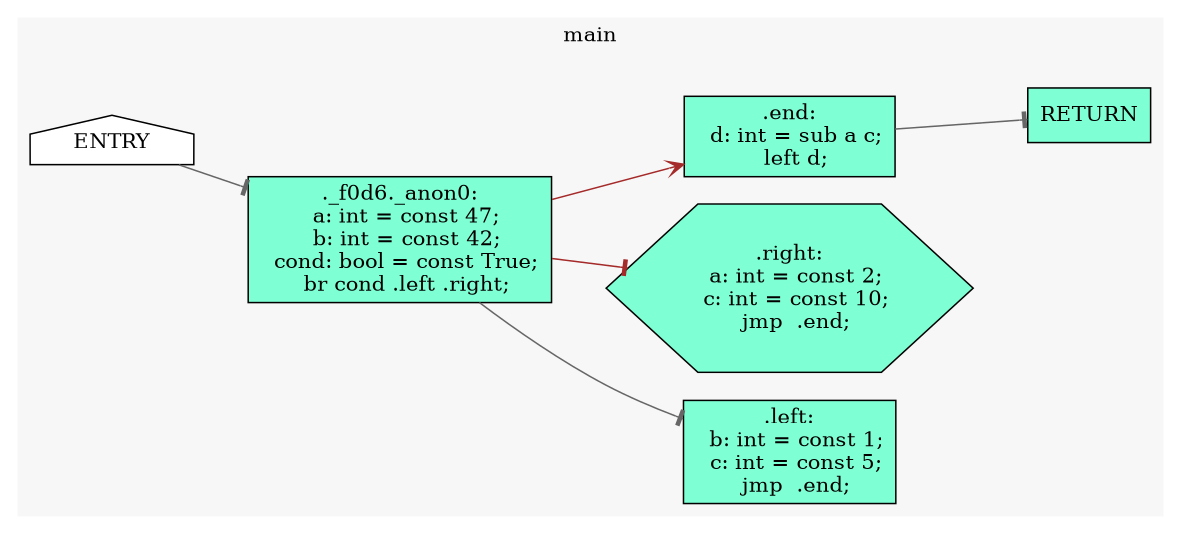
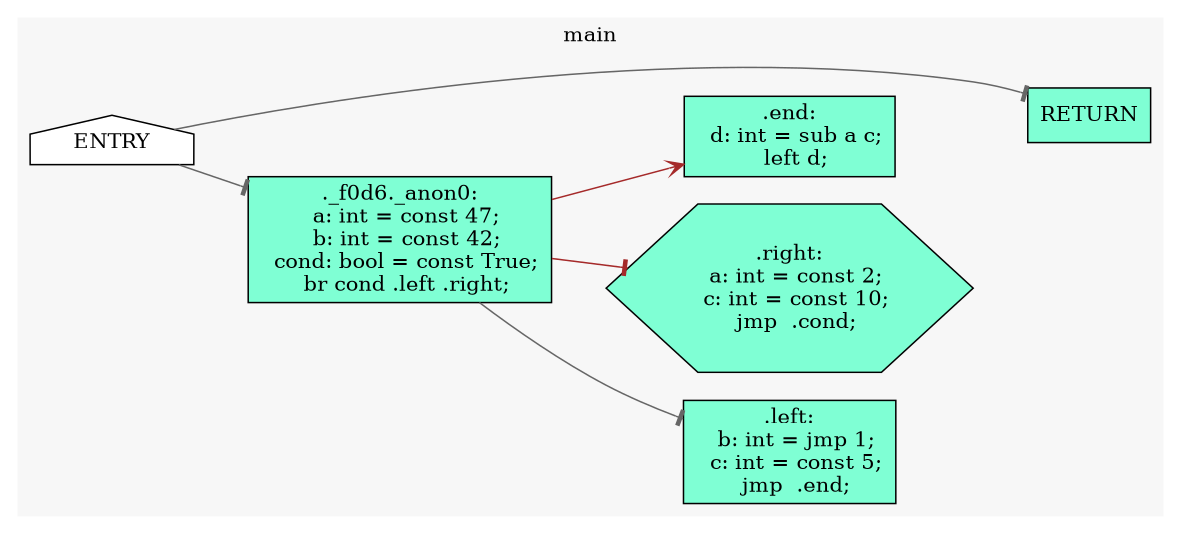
edge ".end: d: int = sub a c; left d;" -> "RETURN": now "ENTRY" -> "RETURN"
node ".right: a: int = const 2; c: int = const 10; jmp  .end;": label ".right: a: int = const 2; c: int = const 10; jmp  .end;" -> ".right: a: int = const 2; c: int = const 10; jmp  .cond;"
node ".left: b: int = const 1; c: int = const 5; jmp  .end;": label ".left: b: int = const 1; c: int = const 5; jmp  .end;" -> ".left: b: int = jmp 1; c: int = const 5; jmp  .end;"
